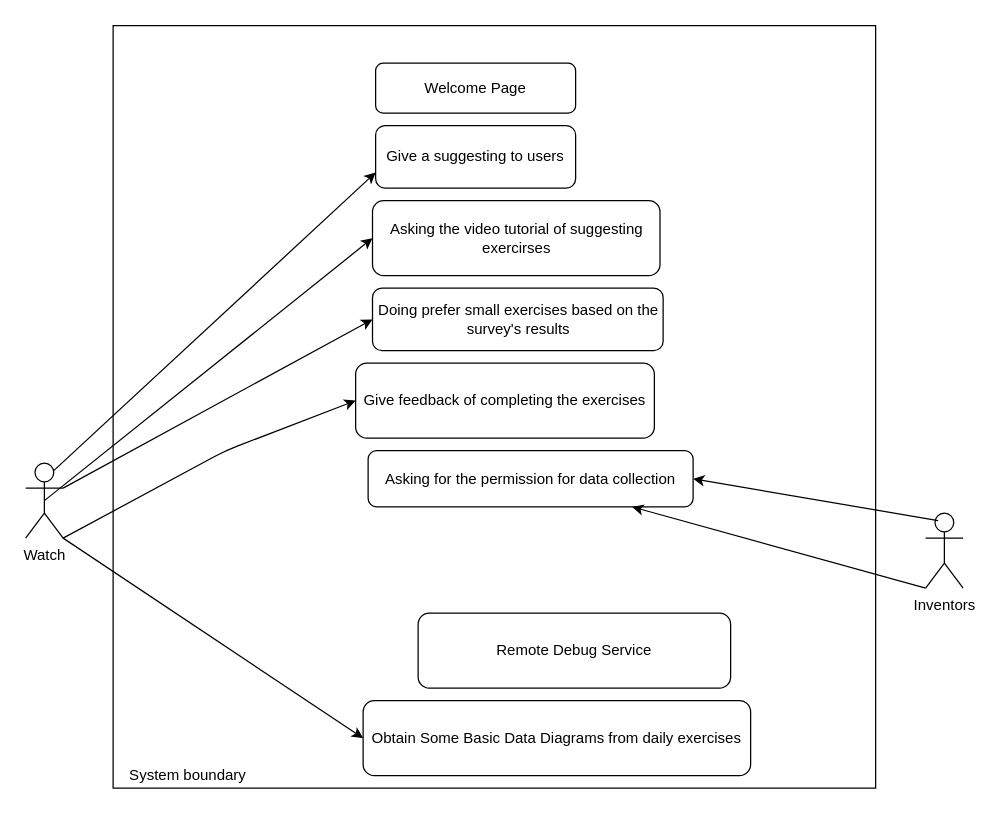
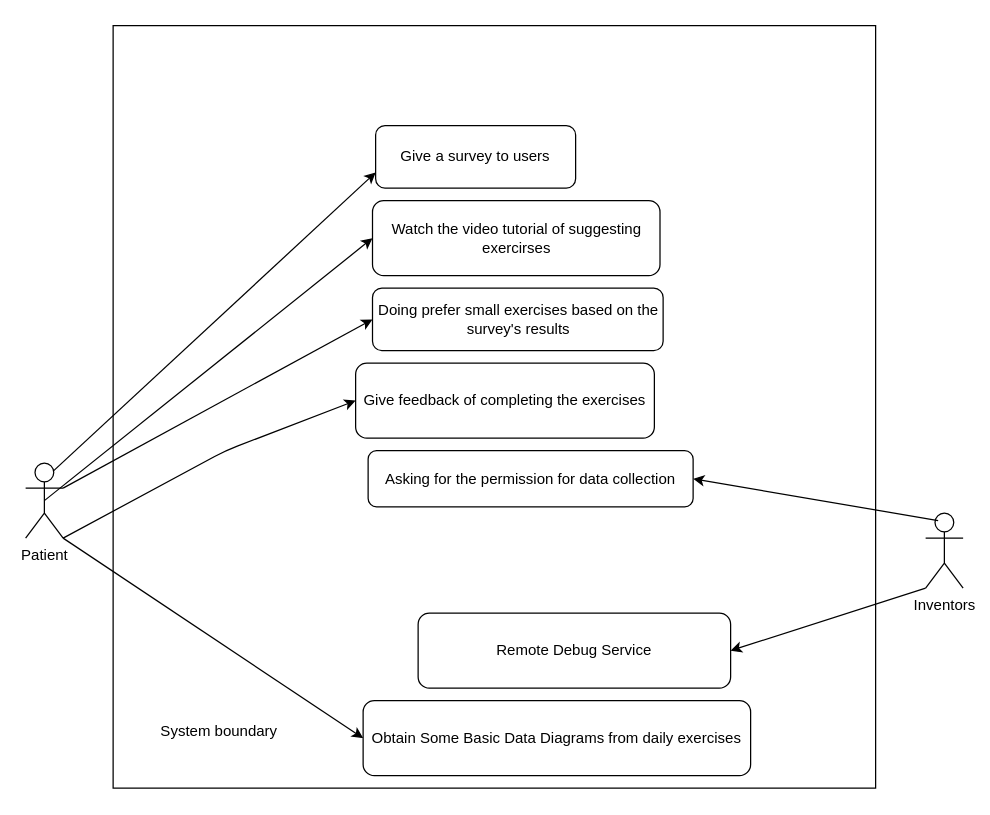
node "Welcome Page": removed
node "Give a suggesting to users": label "Give a suggesting to users" -> "Give a survey to users"
node "Asking the video tutorial of suggesting exercirses": label "Asking the video tutorial of suggesting exercirses" -> "Watch the video tutorial of suggesting exercirses"
edge "Inventors" -> "Asking for the permission for data collection": now "Inventors" -> "Remote Debug Service"
node "Watch": label "Watch" -> "Patient"
node "System boundary": moved (188, 776) -> (219, 732)
